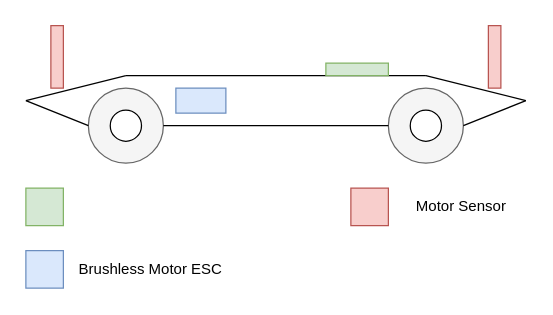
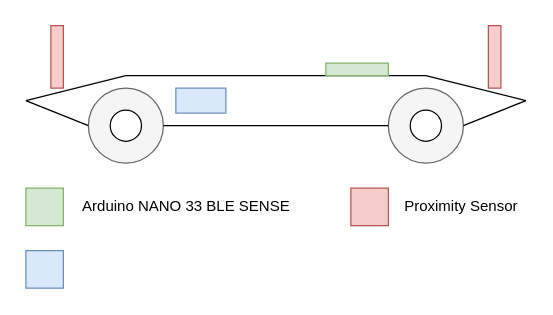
node "Arduino NANO 33 BLE SENSE": added
node "Motor Sensor": label "Motor Sensor" -> "Proximity Sensor"
node "Brushless Motor ESC": removed
